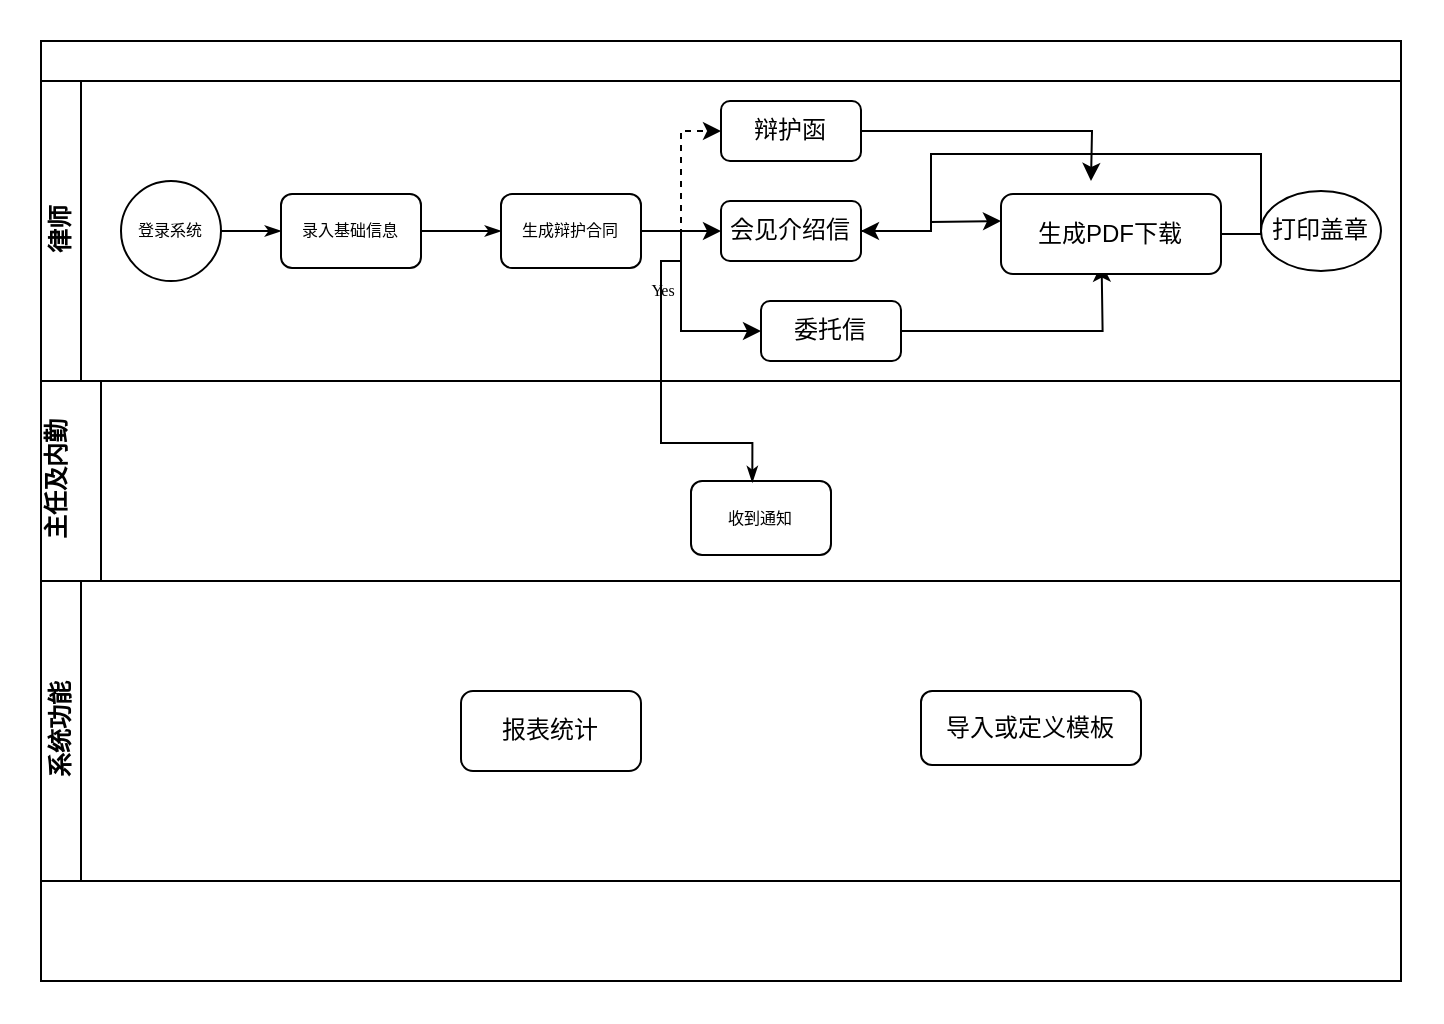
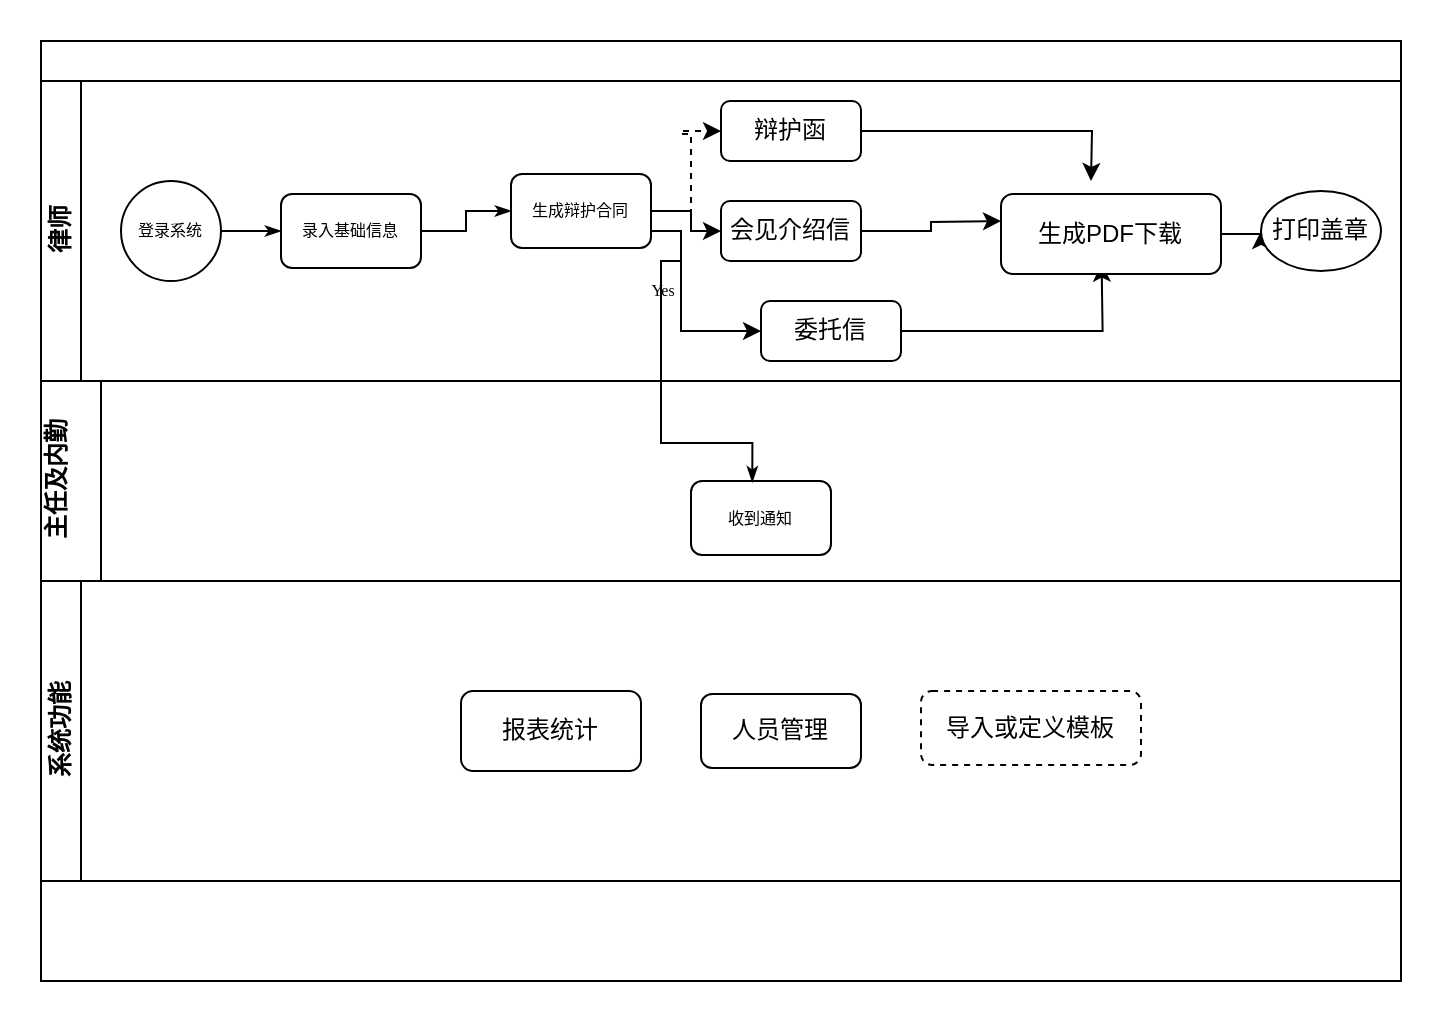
edge "生成PDF下载" -> "会见介绍信": now "生成PDF下载" -> "打印盖章"
node "生成辩护合同": moved (571, 231) -> (581, 211)
node "导入或定义模板": style solid -> dashed
node "人员管理": added
